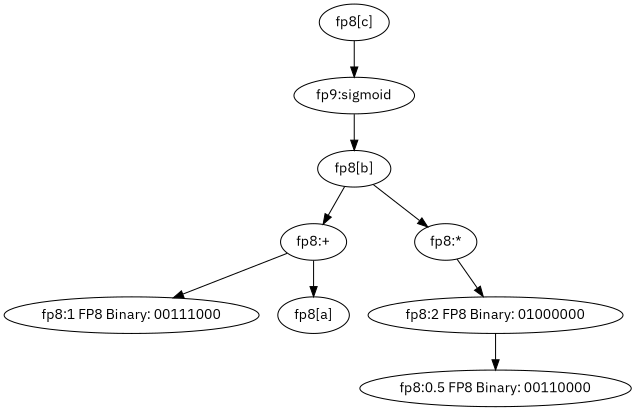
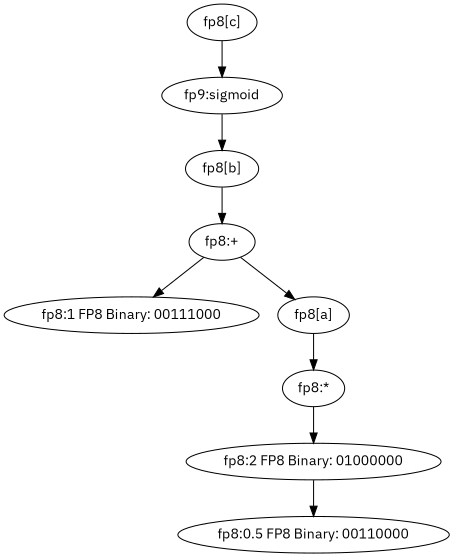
edge "fp8[b]" -> "fp8:*": now "fp8[a]" -> "fp8:*"
